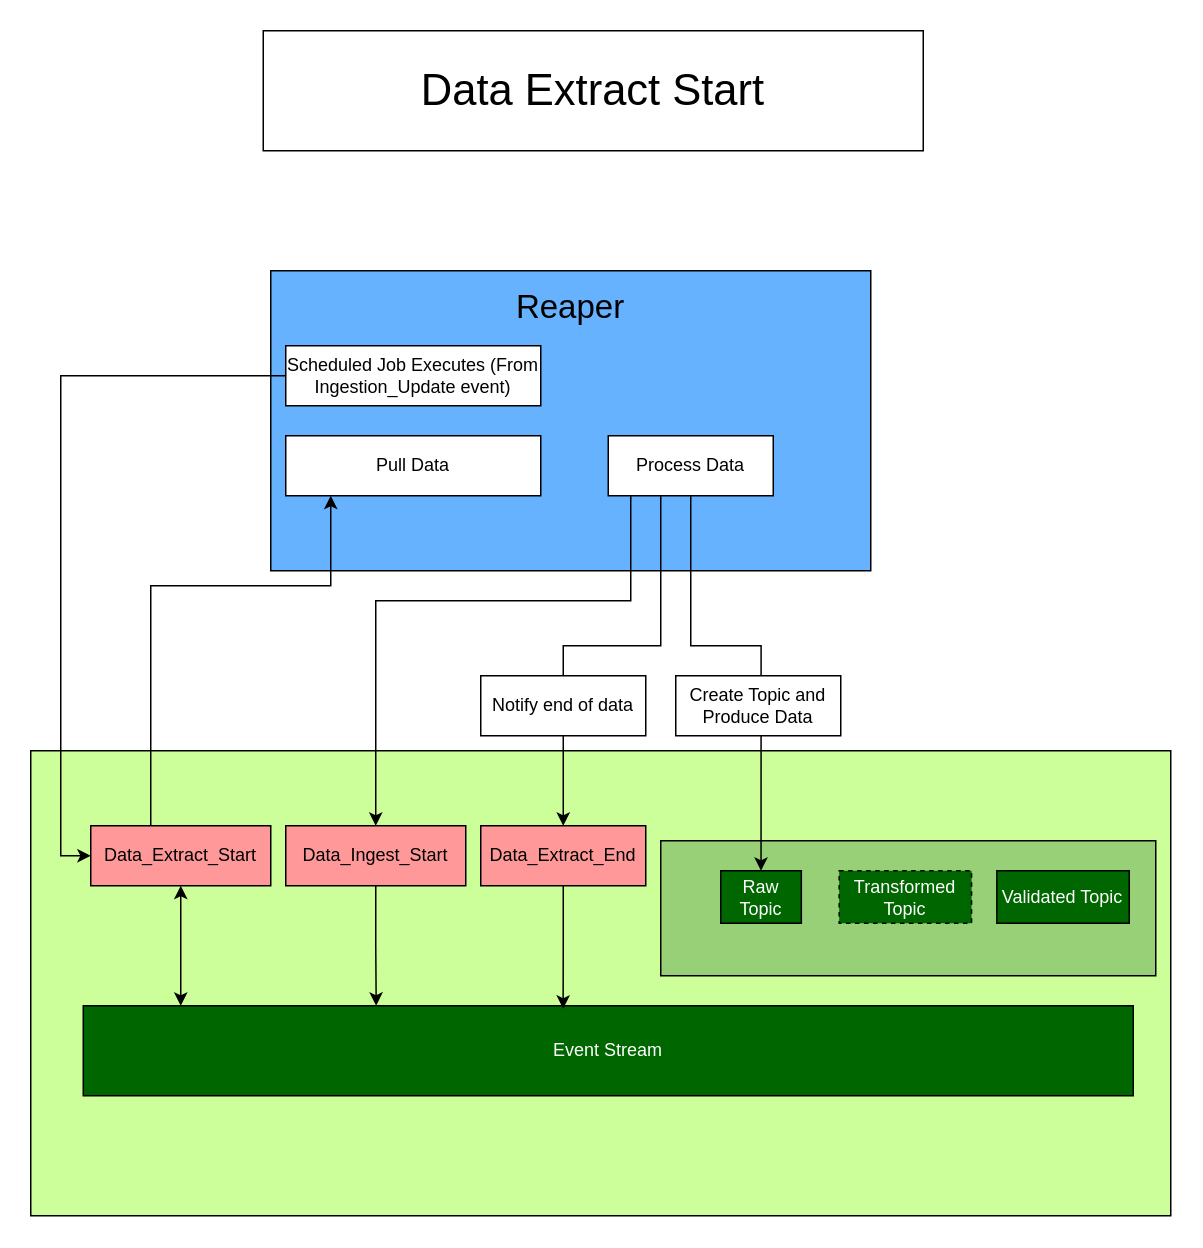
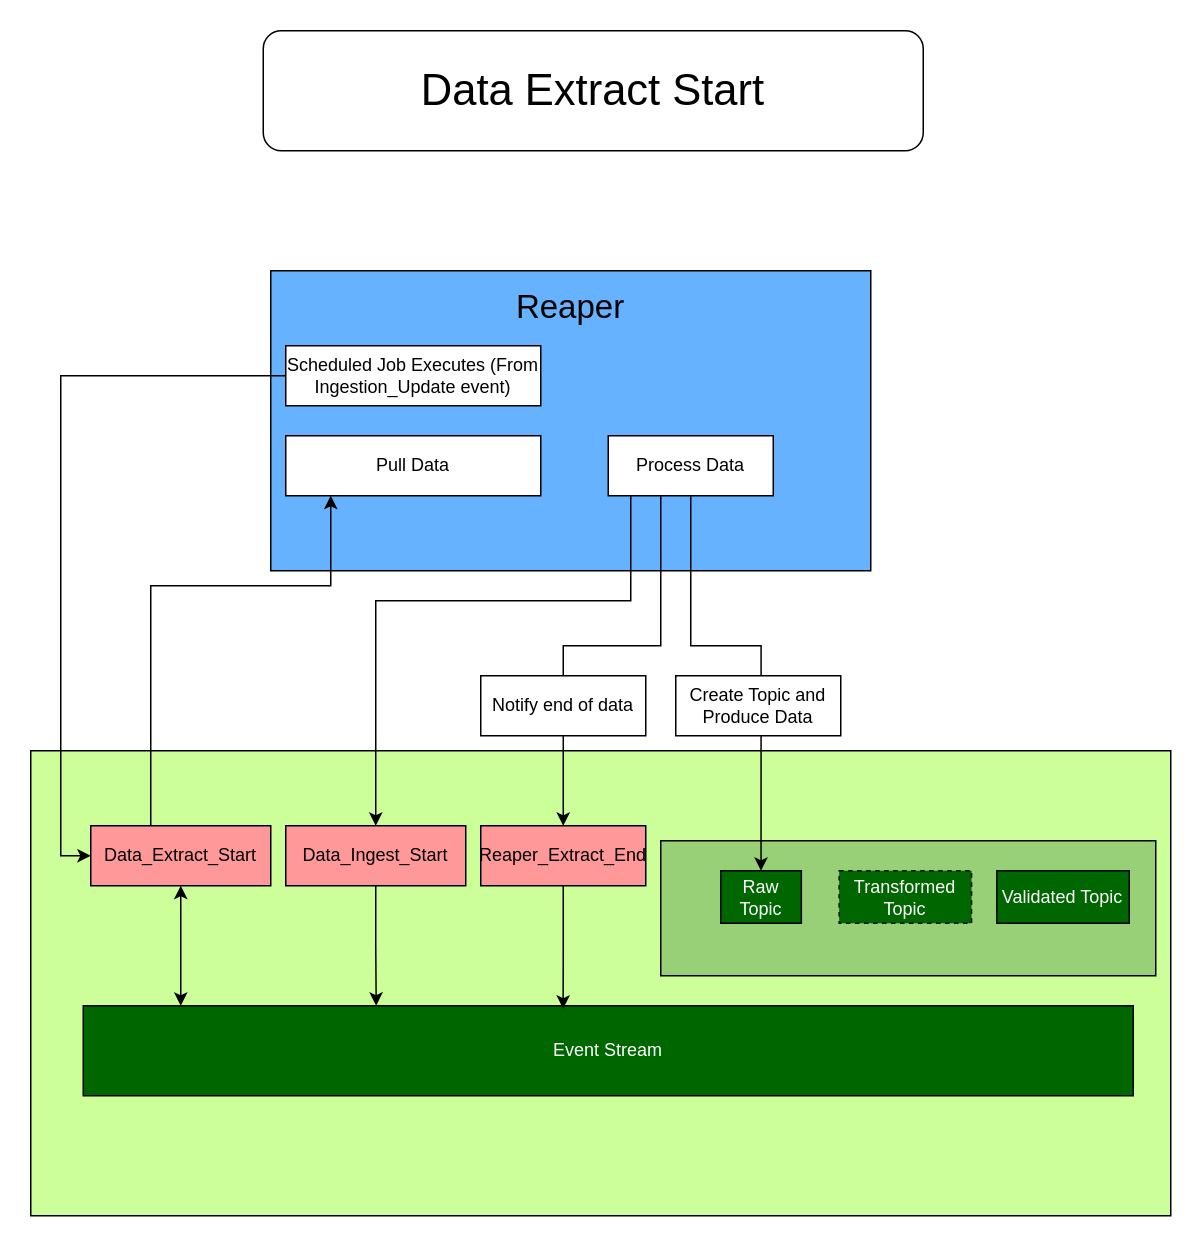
node "Data Extract Start": shape rectangle -> rounded rectangle
node "Data_Extract_End": label "Data_Extract_End" -> "Reaper_Extract_End"
